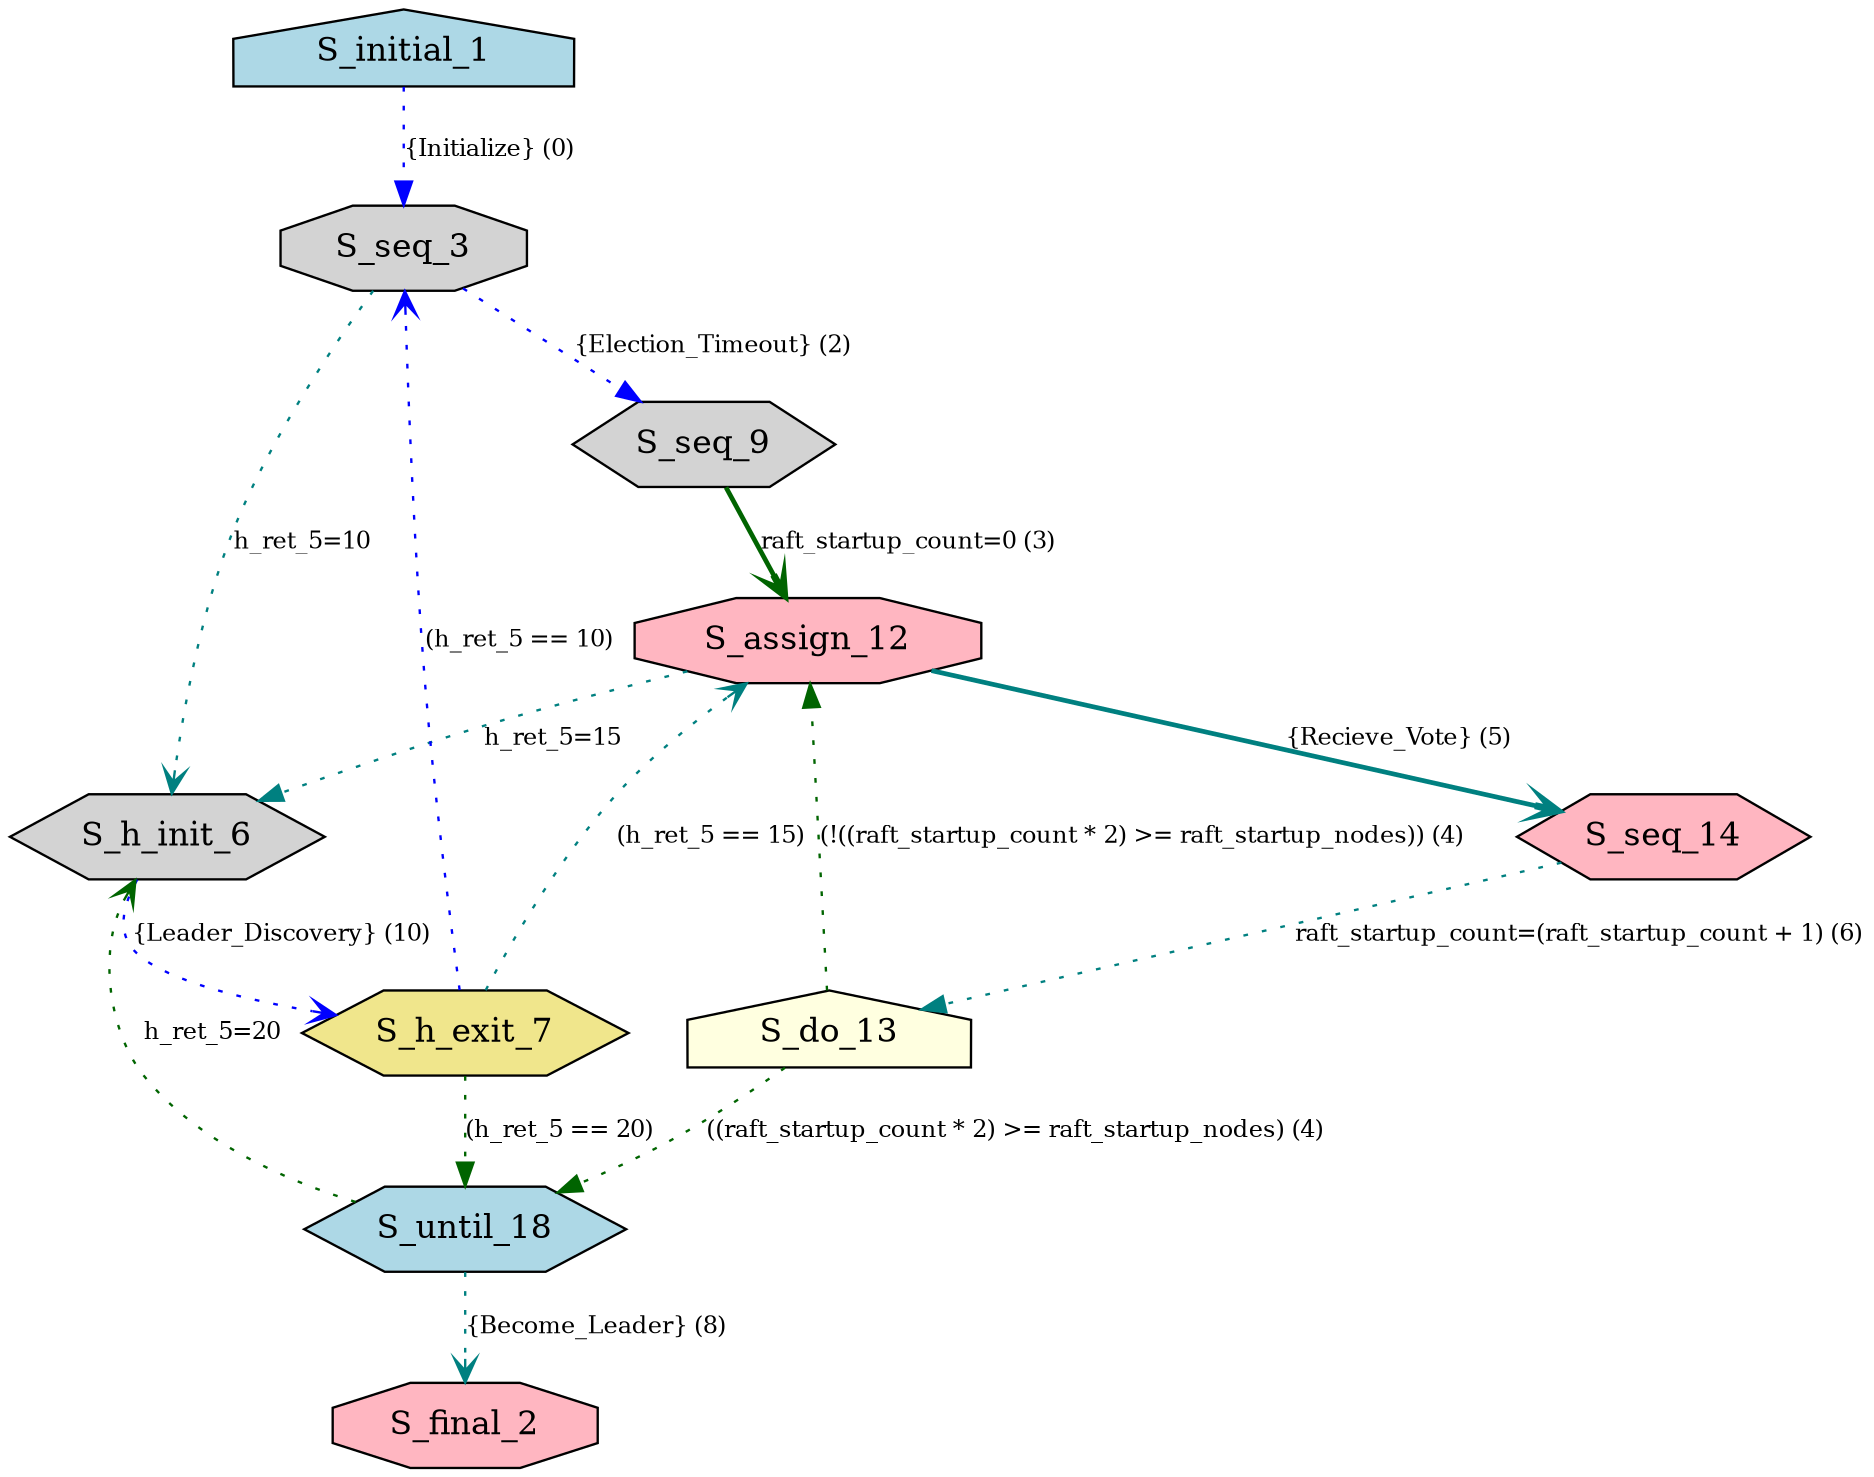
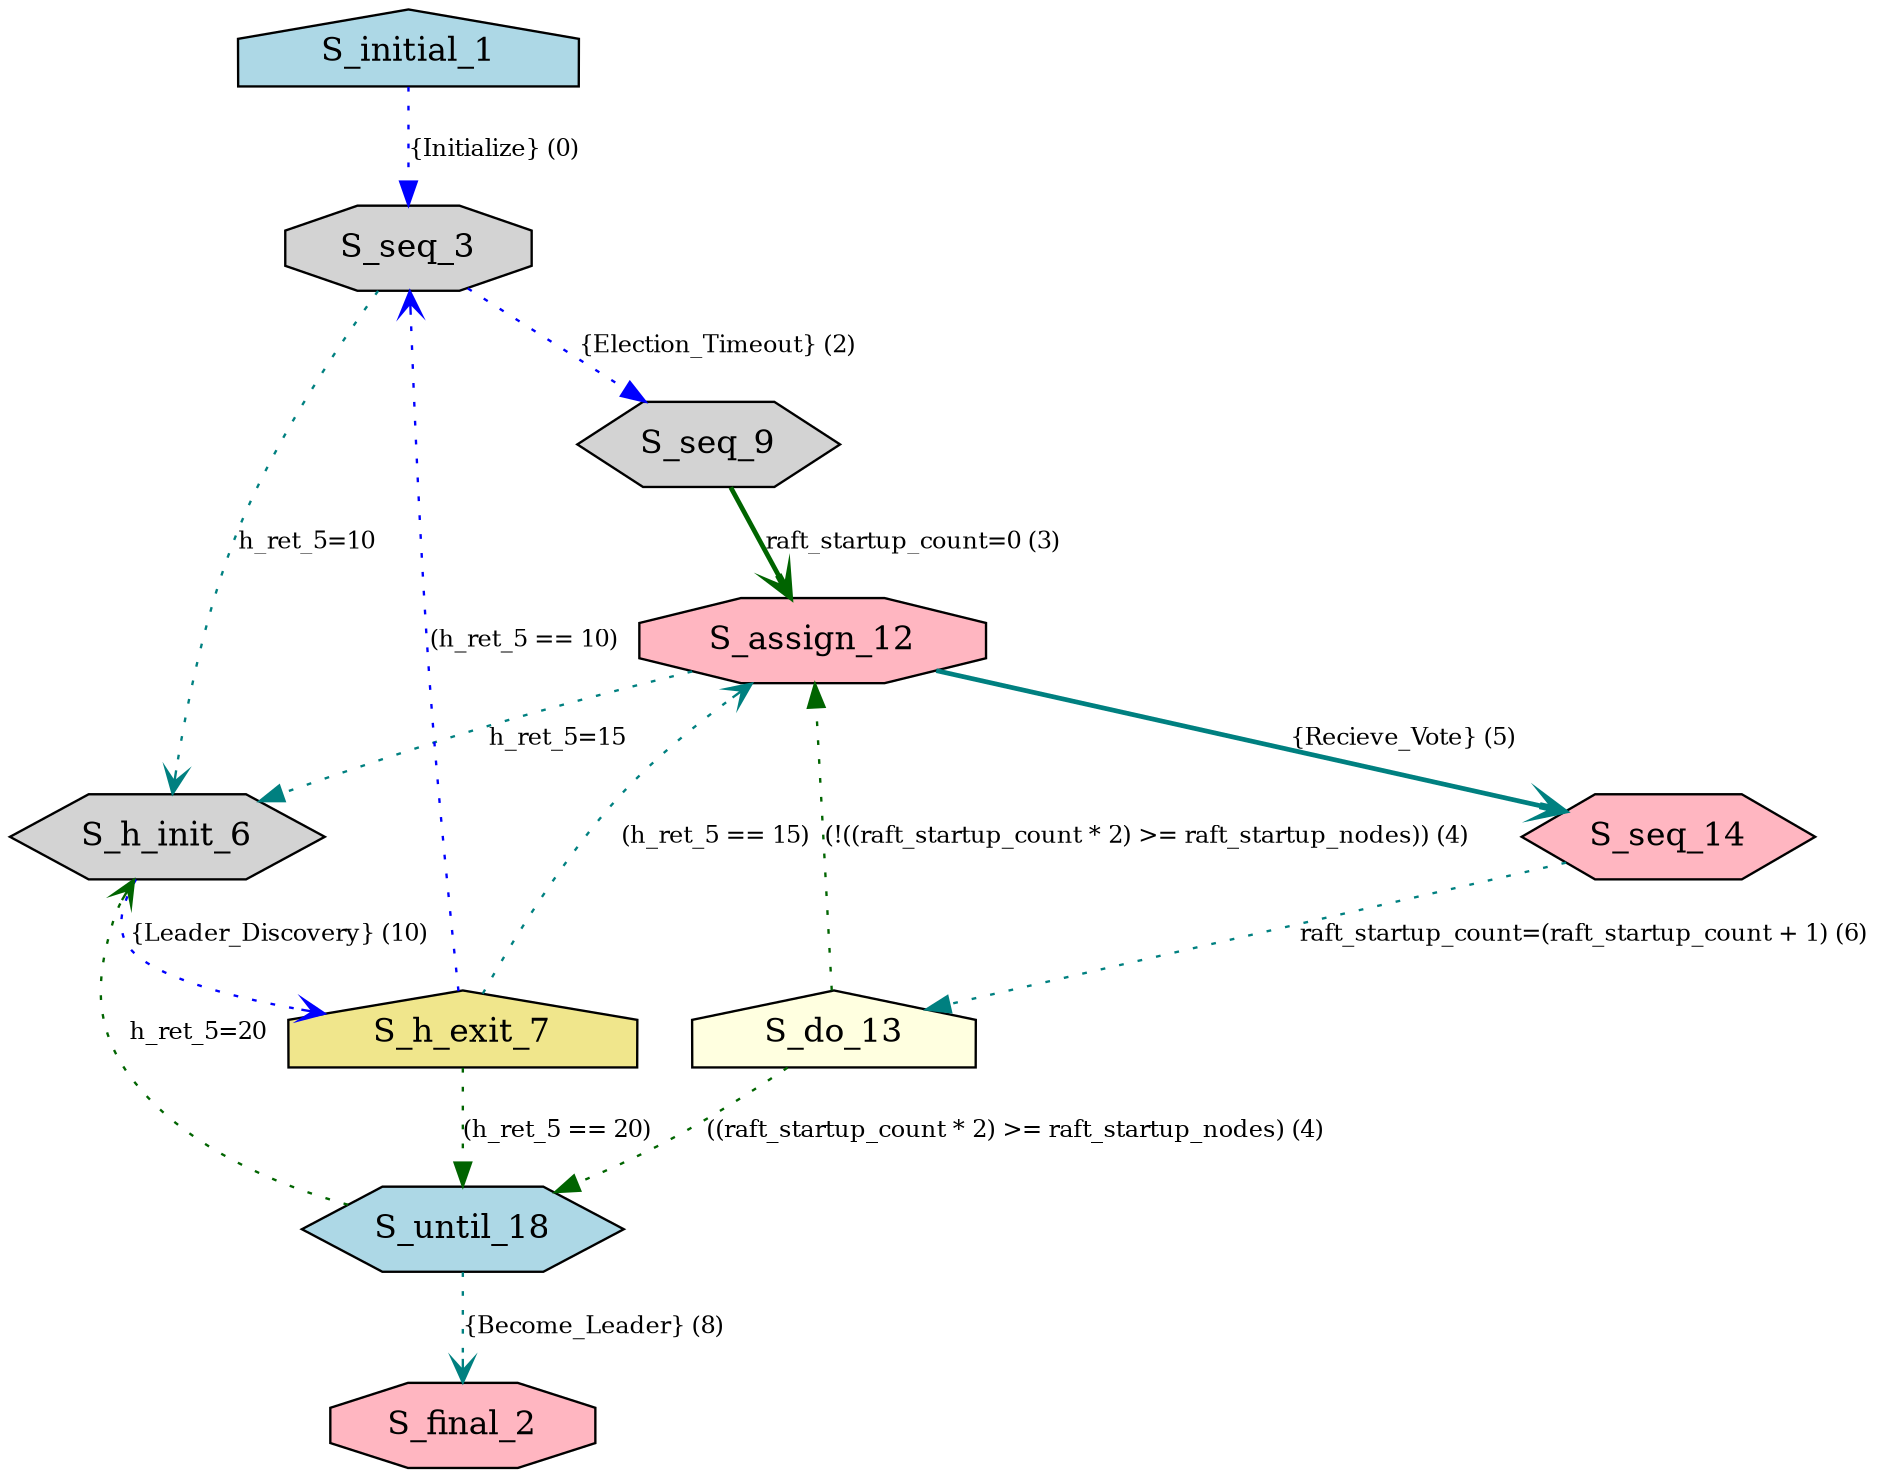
node "S_h_exit_7": shape hexagon -> house
